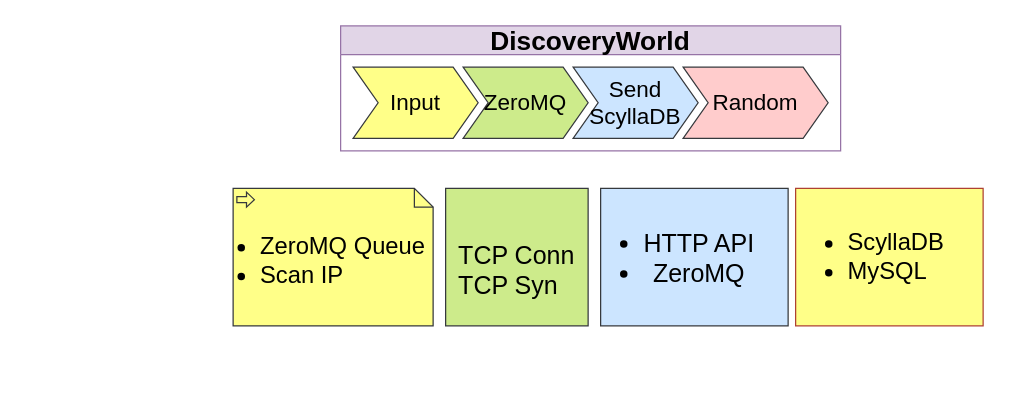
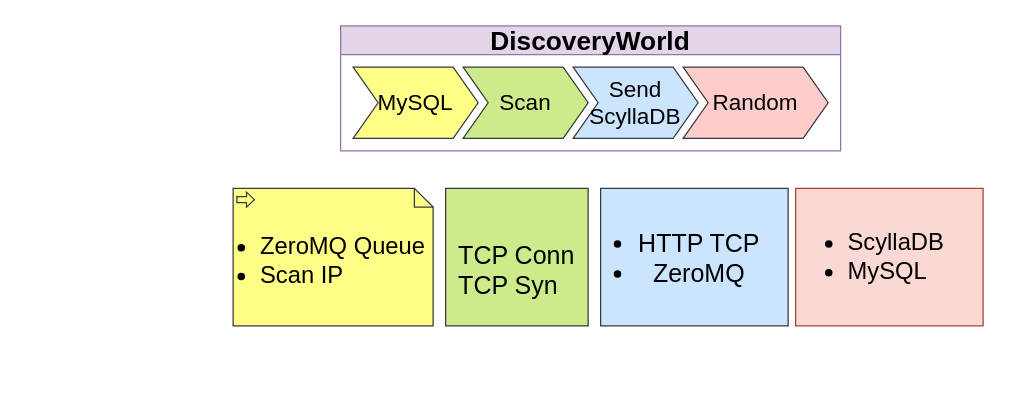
node "Input": label "Input" -> "MySQL"
node "ZeroMQ": label "ZeroMQ" -> "Scan"
node "HTTP API ZeroMQ": label "HTTP API ZeroMQ" -> "HTTP TCP ZeroMQ"
node "ScyllaDB MySQL": fillcolor #ffff88 -> #fad9d5
